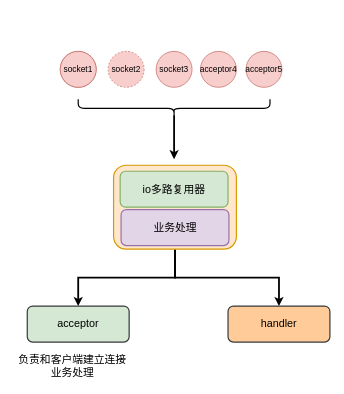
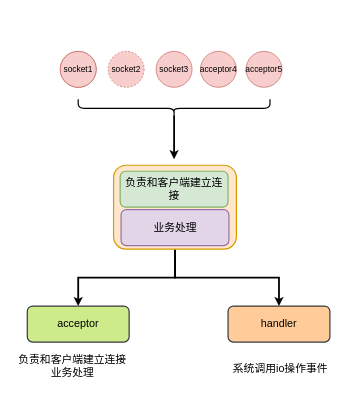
node "io多路复用器": label "io多路复用器" -> "负责和客户端建立连接"
node "acceptor": fillcolor #d5e8d4 -> #cdeb8b
node "系统调用io操作事件": added
